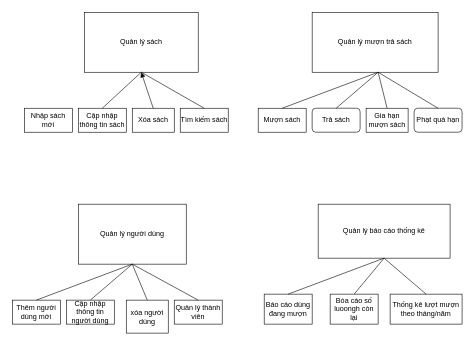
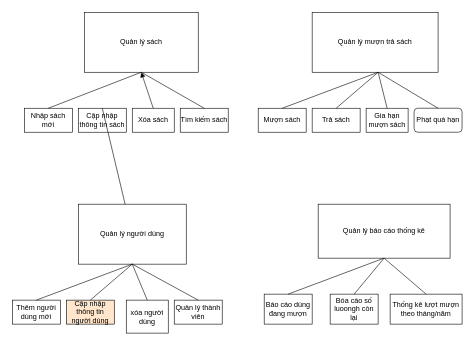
edge "Quản lý sách" -- "Cập nhập thông tin sách": now "Quản lý người dùng" -- "Cập nhập thông tin sách"
edge "Quản lý sách" -- "Nhập sách mới": added
node "Trả sách": shape rounded rectangle -> rectangle
node "Cập nhập thông tin người dùng": fillcolor #ffffff -> #ffe6cc
